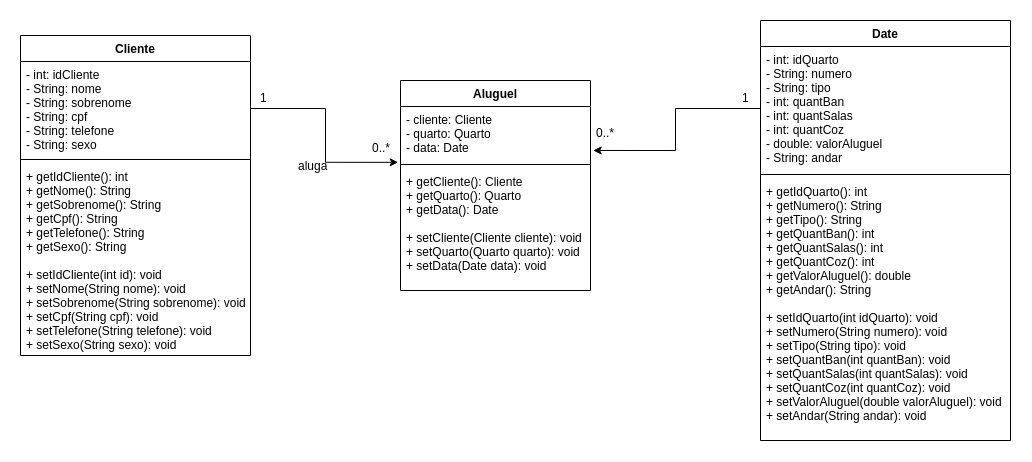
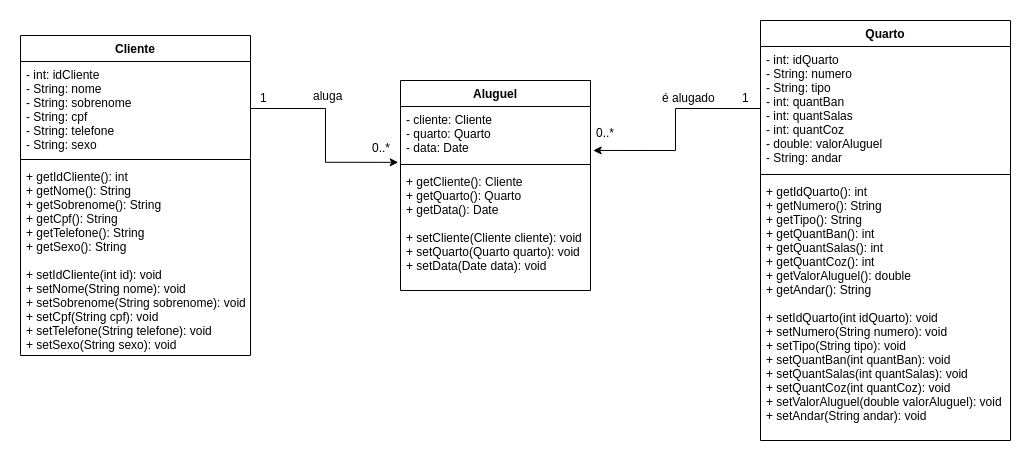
node "Date": label "Date" -> "Quarto"
node "é alugado": added
node "aluga": moved (317, 167) -> (332, 97)
